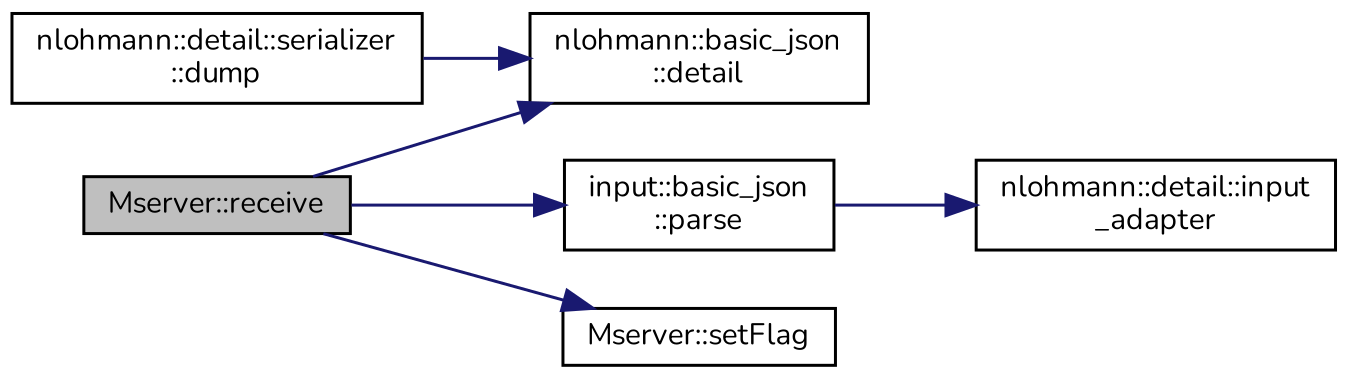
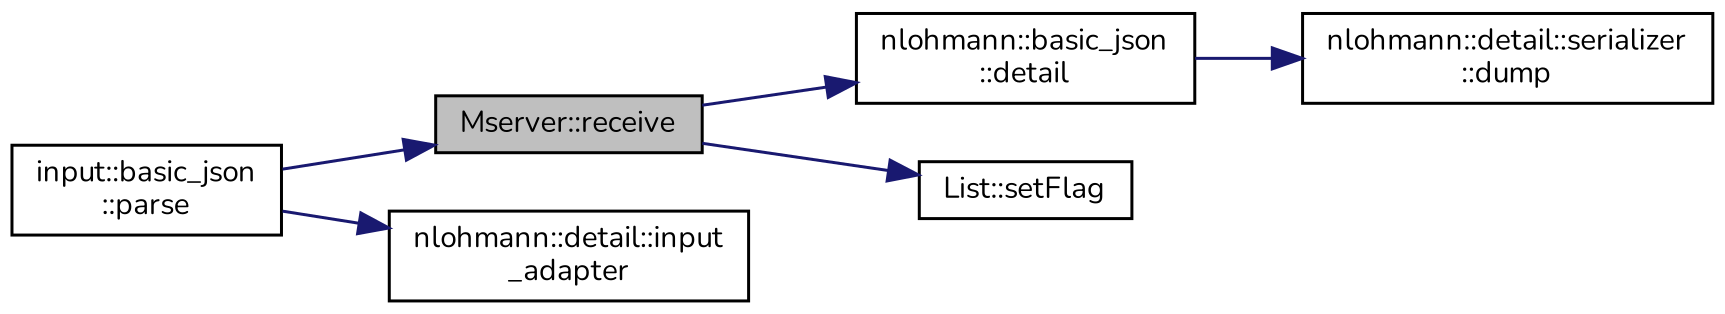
edge "nlohmann::detail::serializer ::dump" -> "nlohmann::basic_json ::detail": reversed
edge "Mserver::receive" -> "input::basic_json ::parse": reversed
node "Mserver::setFlag": label "Mserver::setFlag" -> "List::setFlag"
